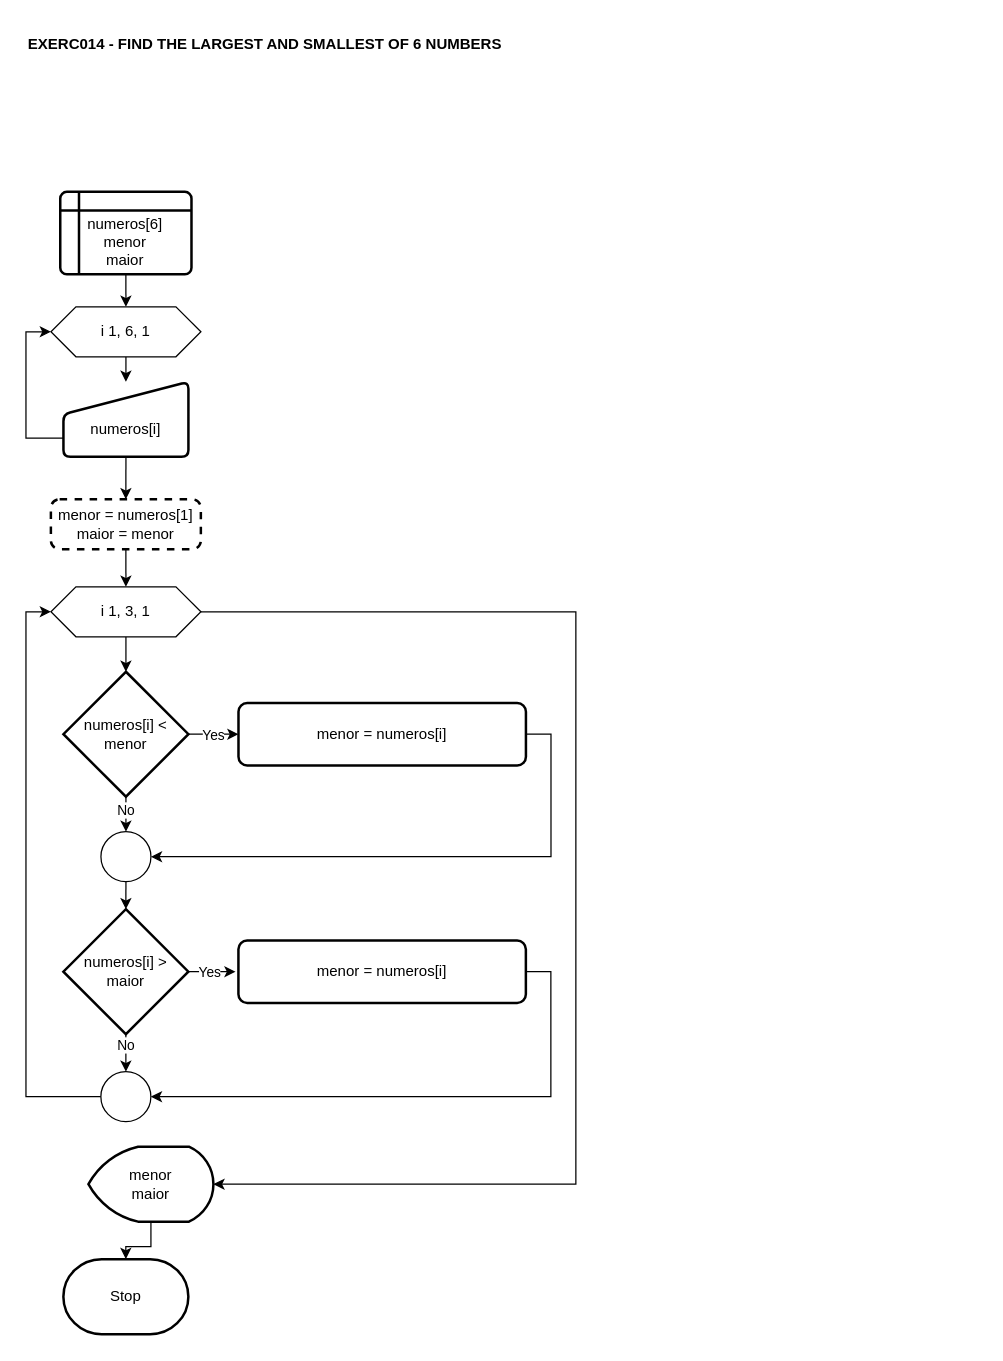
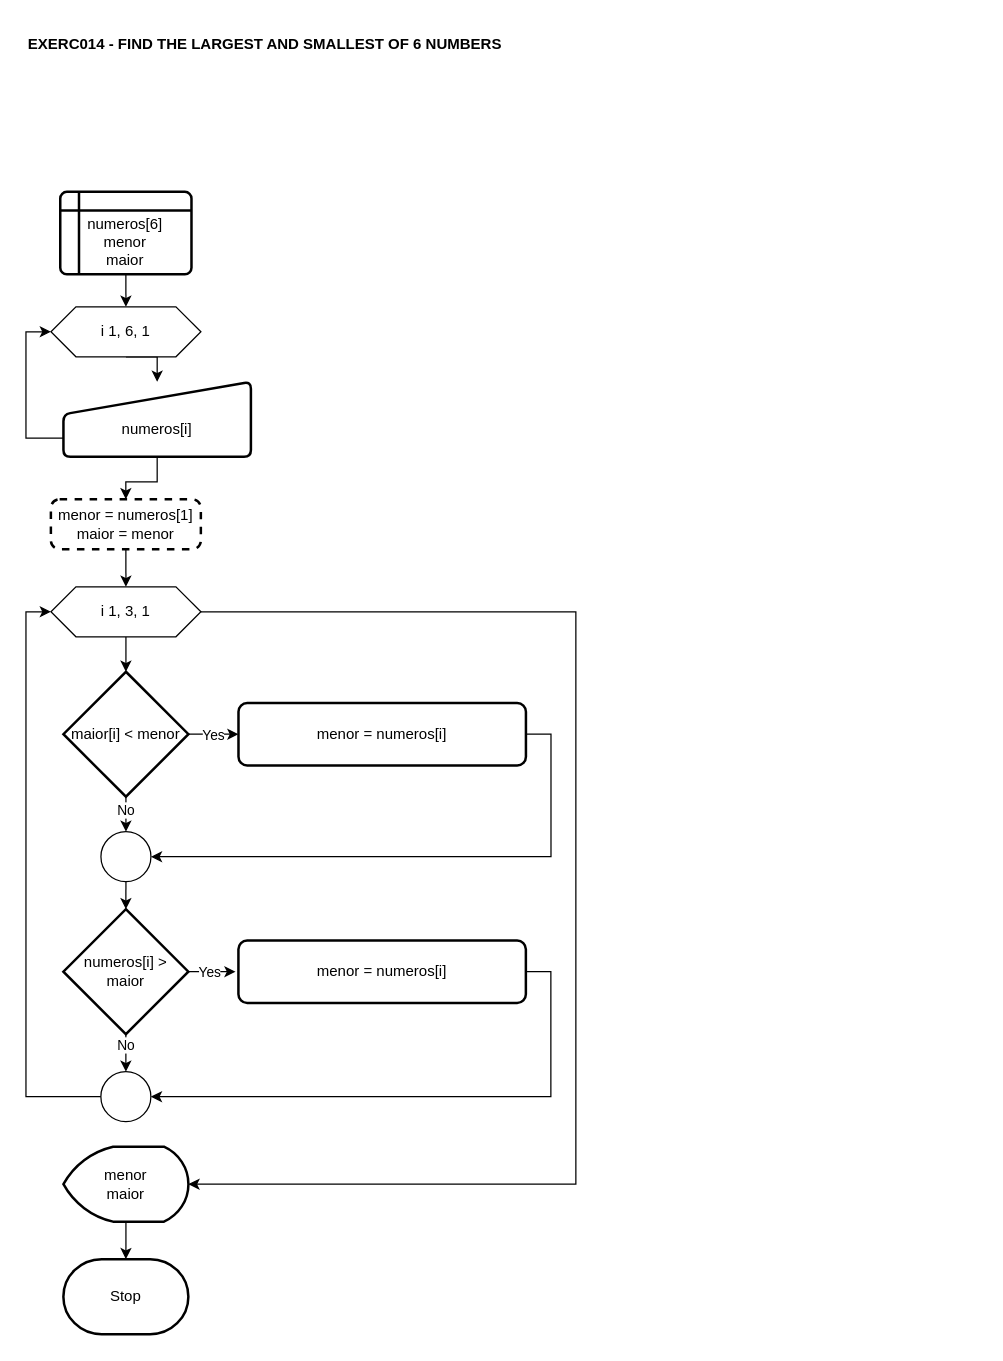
node "numeros[i]": size 125x75 -> 188x75
node "numeros[i] < menor": label "numeros[i] < menor" -> "maior[i] < menor"
node "menor maior": moved (151, 1184) -> (126, 1184)
